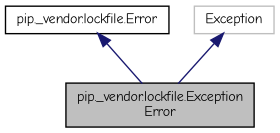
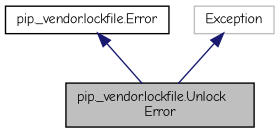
node "pip._vendor.lockfile.Exception Error": label "pip._vendor.lockfile.Exception Error" -> "pip._vendor.lockfile.Unlock Error"
